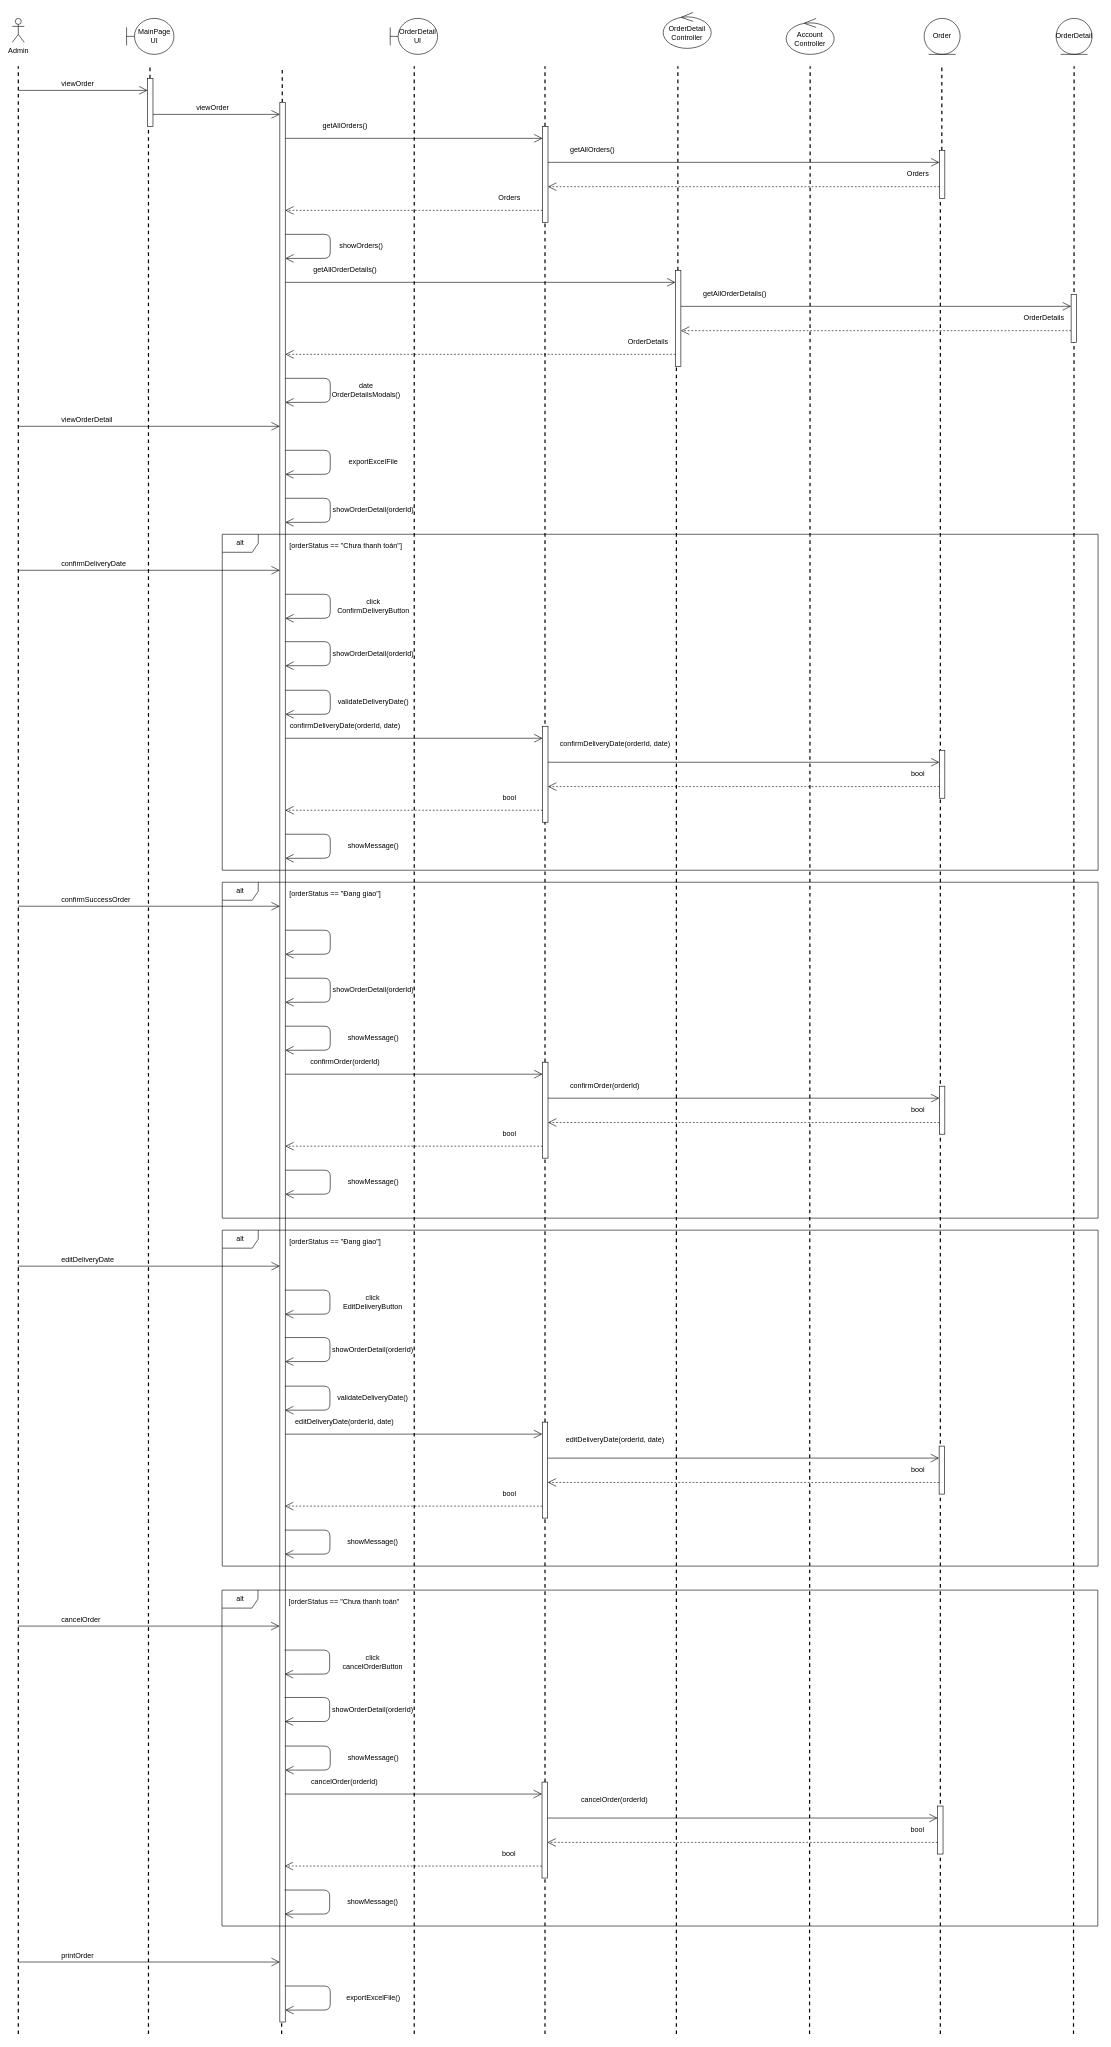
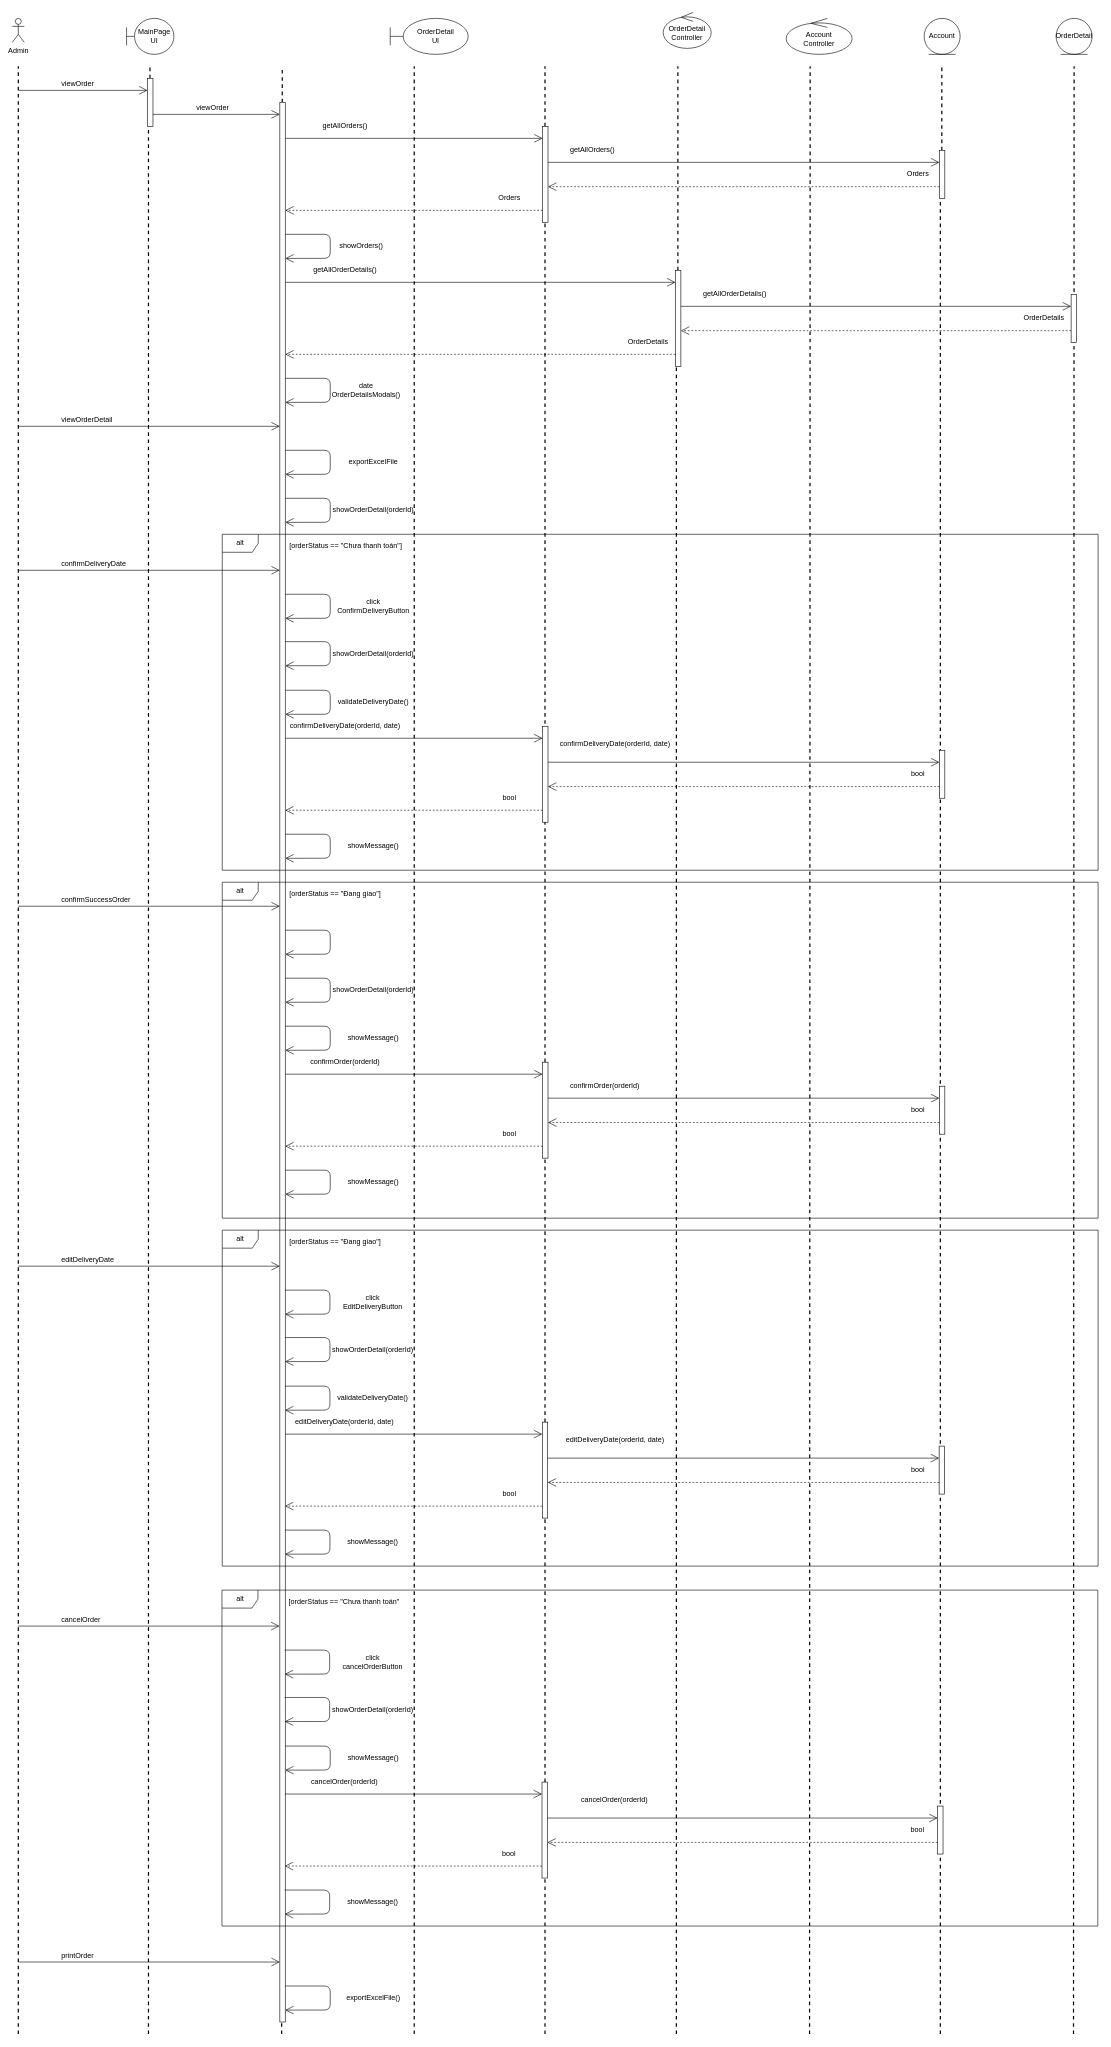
node "OrderDetail UI": size 47x36 -> 78x36
node "Account Controller": size 48x36 -> 66x36
node "Order": label "Order" -> "Account"
